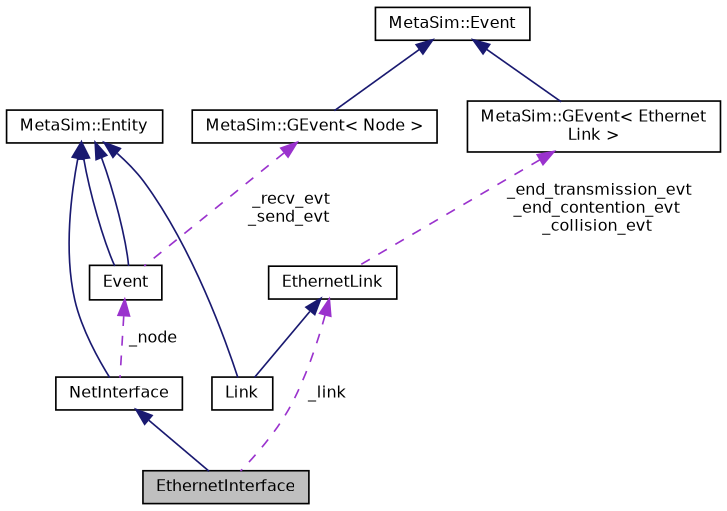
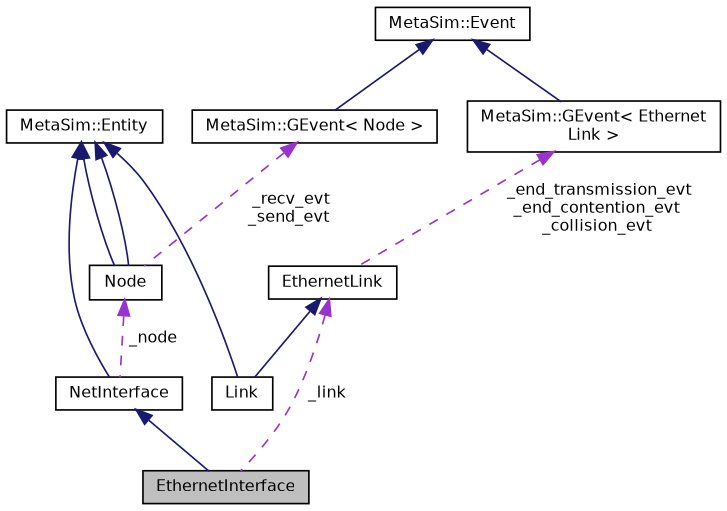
node "Event": label "Event" -> "Node"
